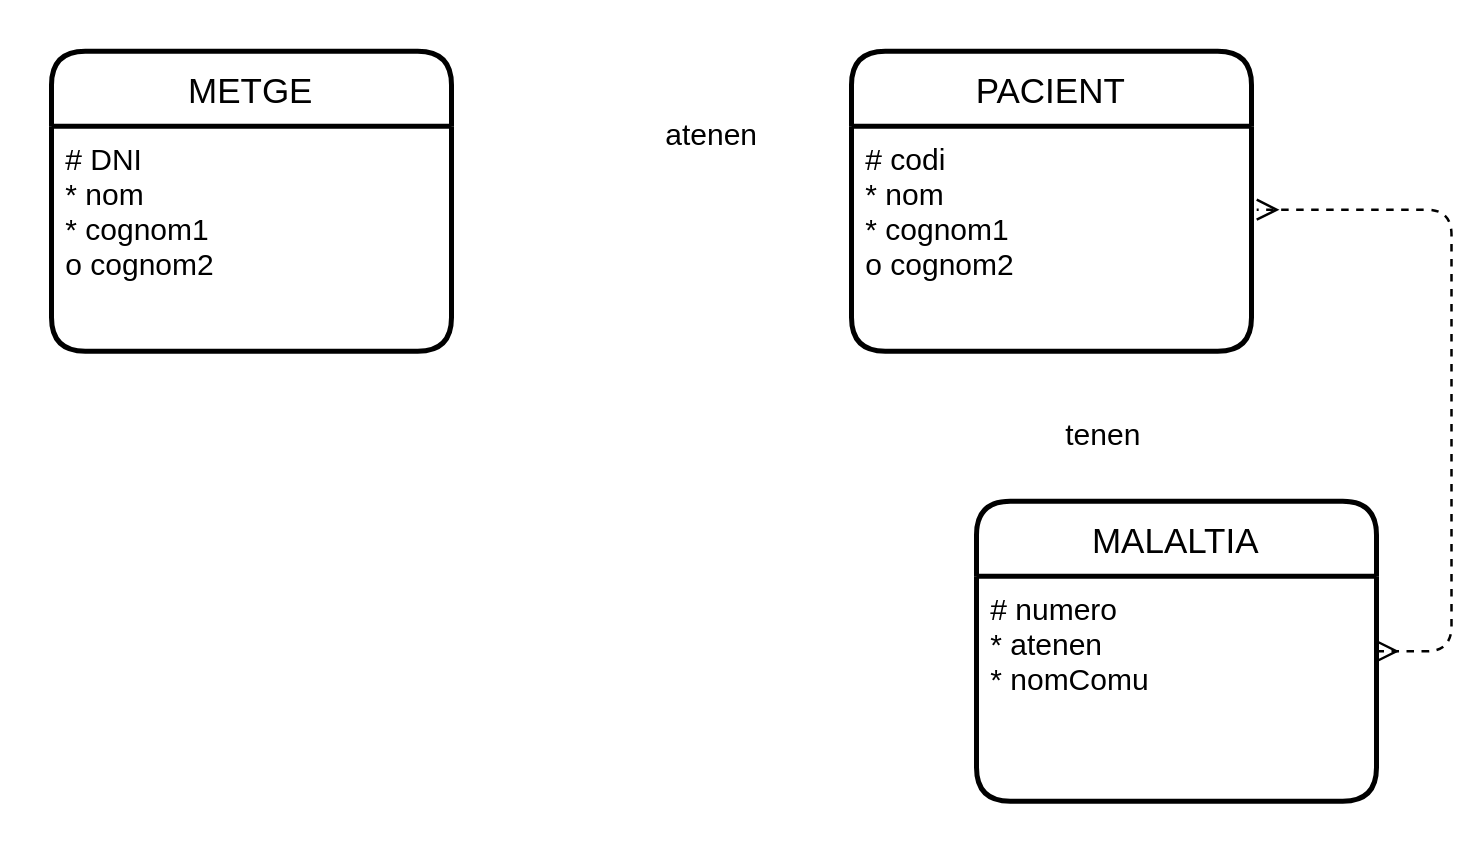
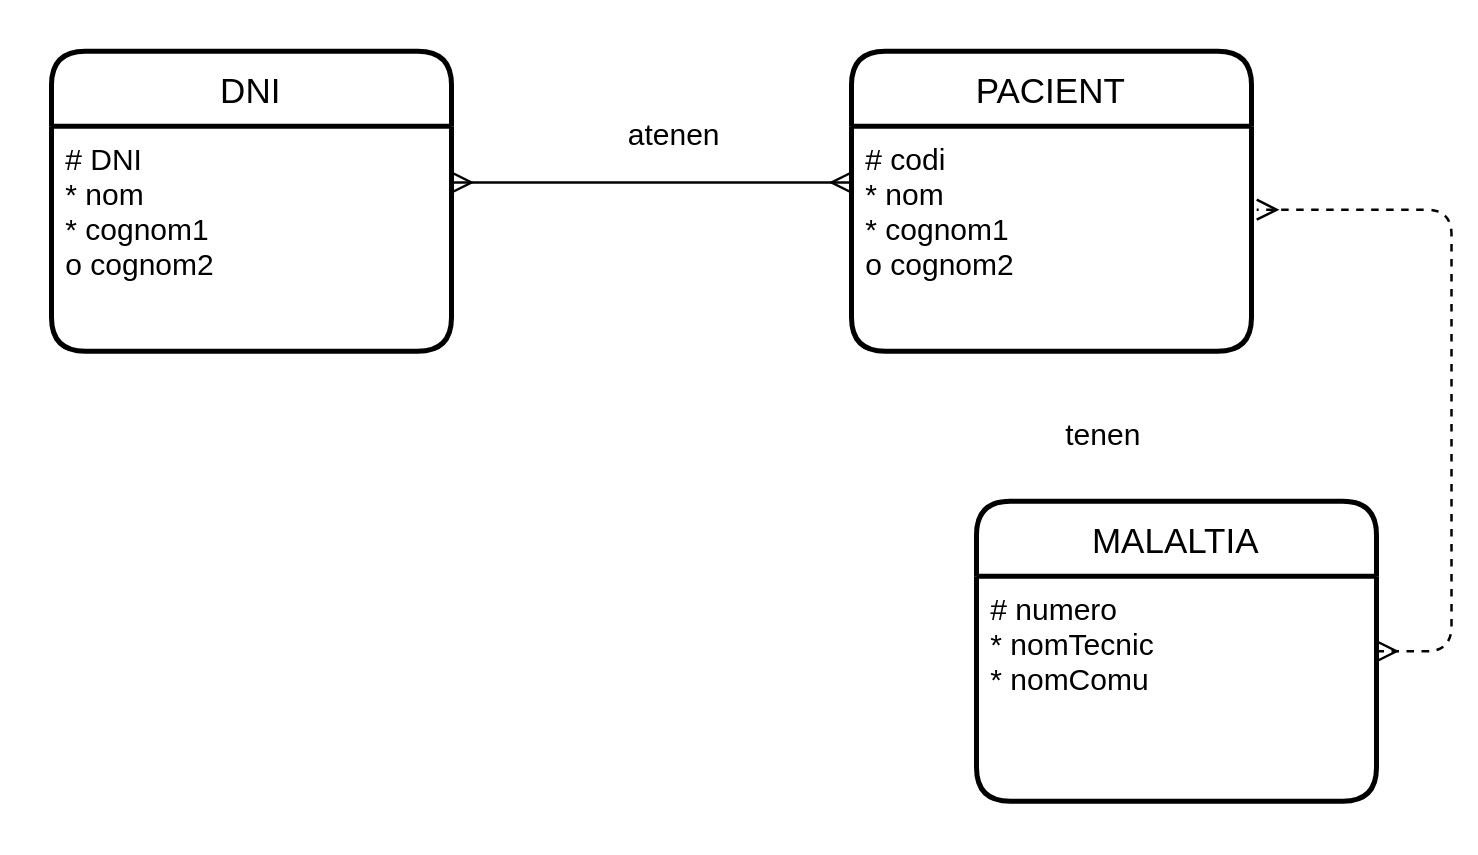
node "METGE": label "METGE" -> "DNI"
node "atenen": moved (739, 139) -> (701, 139)
edge "# DNI * nom * cognom1 o cognom2" -- "# codi * nom * cognom1 o cognom2": added
node "# numero * atenen * nomComu": label "# numero * atenen * nomComu" -> "# numero * nomTecnic * nomComu"
